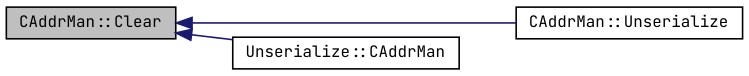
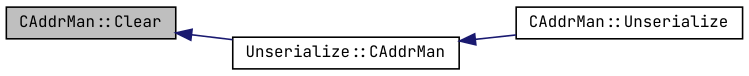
edge "CAddrMan::Unserialize" -> "CAddrMan::Clear": now "CAddrMan::Unserialize" -> "Unserialize::CAddrMan"
